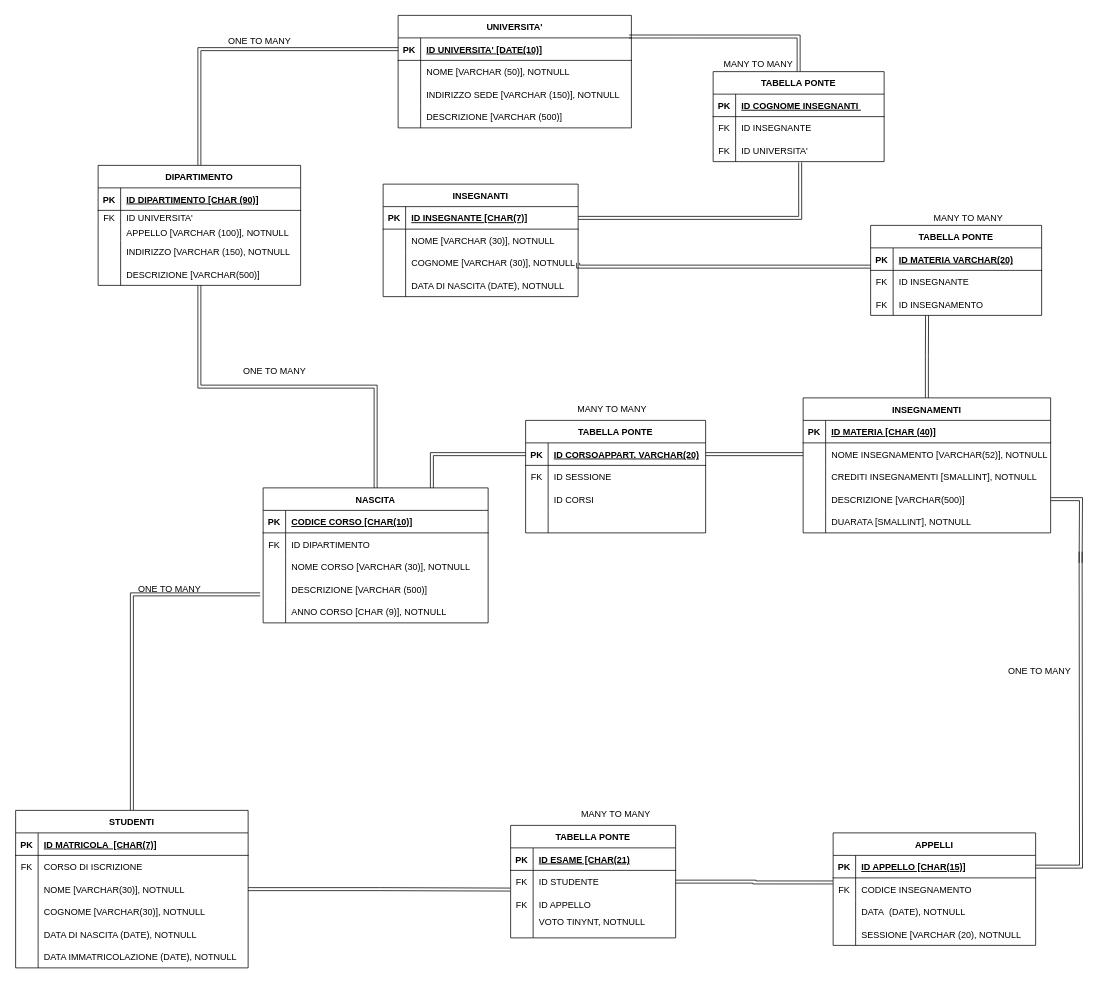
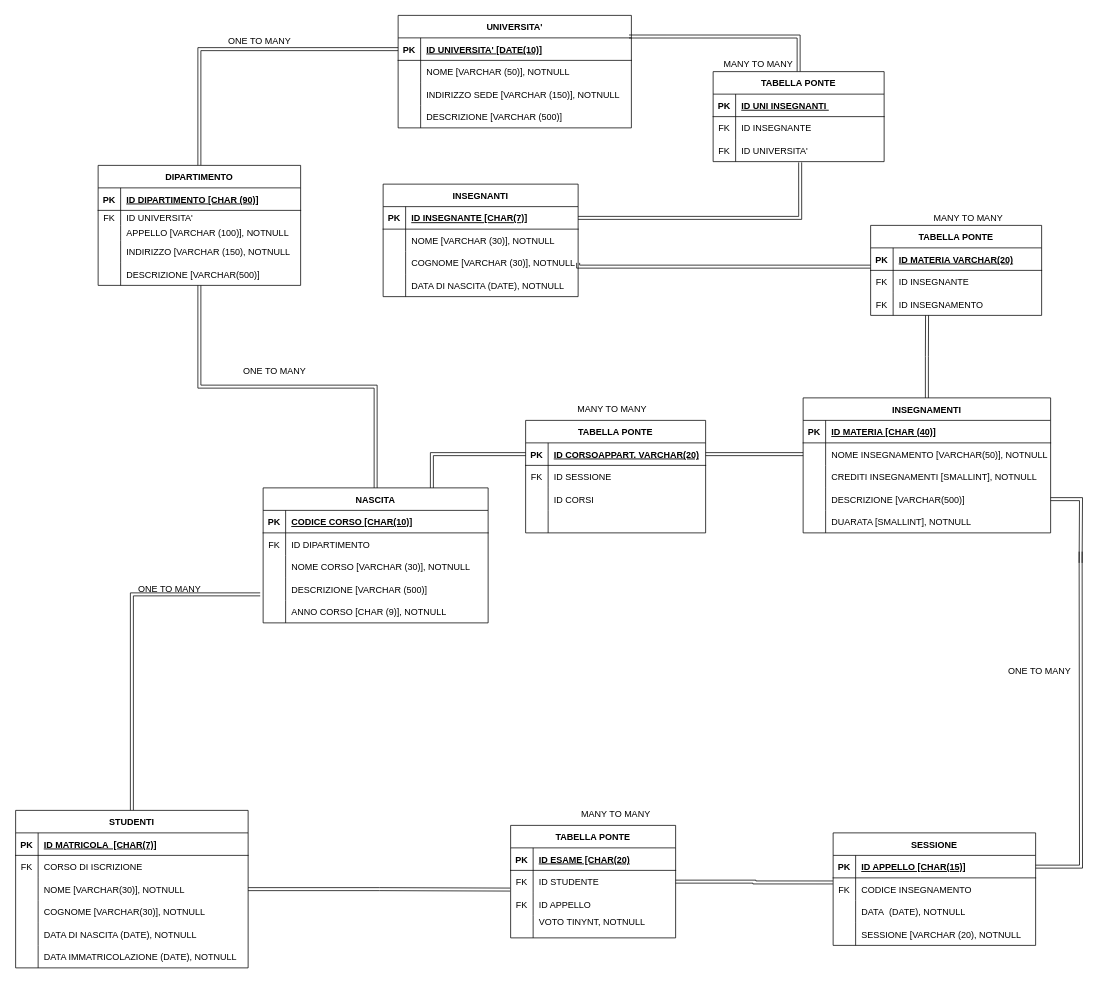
node "ID COGNOME INSEGNANTI": label "ID COGNOME INSEGNANTI" -> "ID UNI INSEGNANTI"
node "NOME INSEGNAMENTO [VARCHAR(52)], NOTNULL": label "NOME INSEGNAMENTO [VARCHAR(52)], NOTNULL" -> "NOME INSEGNAMENTO [VARCHAR(50)], NOTNULL"
node "APPELLI": label "APPELLI" -> "SESSIONE"
node "ID ESAME [CHAR(21)": label "ID ESAME [CHAR(21)" -> "ID ESAME [CHAR(20)"
